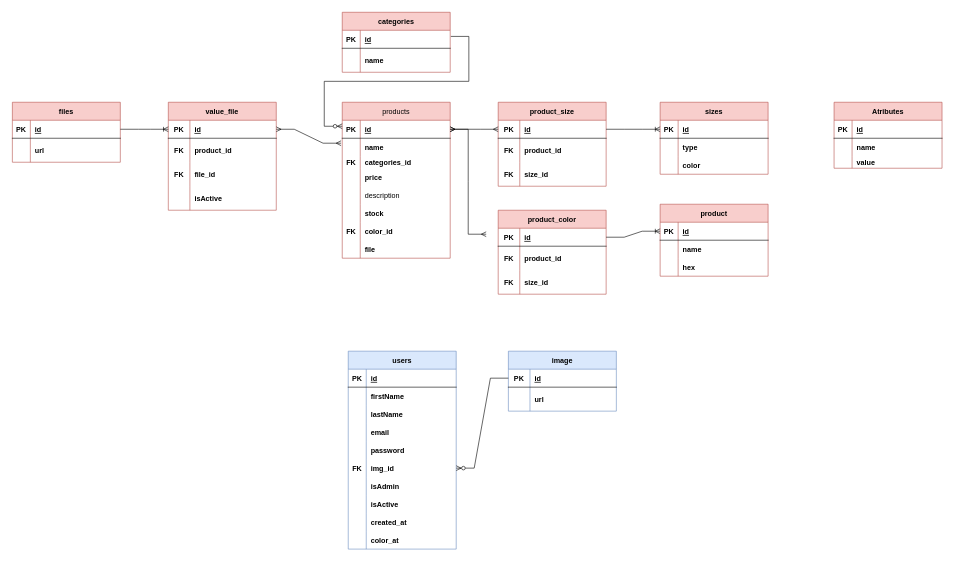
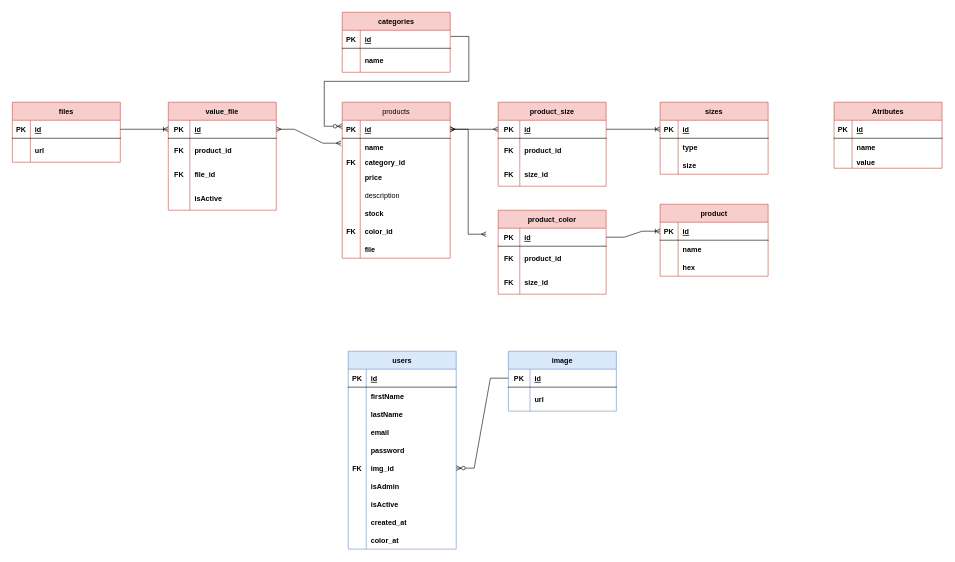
node "categories_id": label "categories_id" -> "category_id"
node "color": label "color" -> "size"
